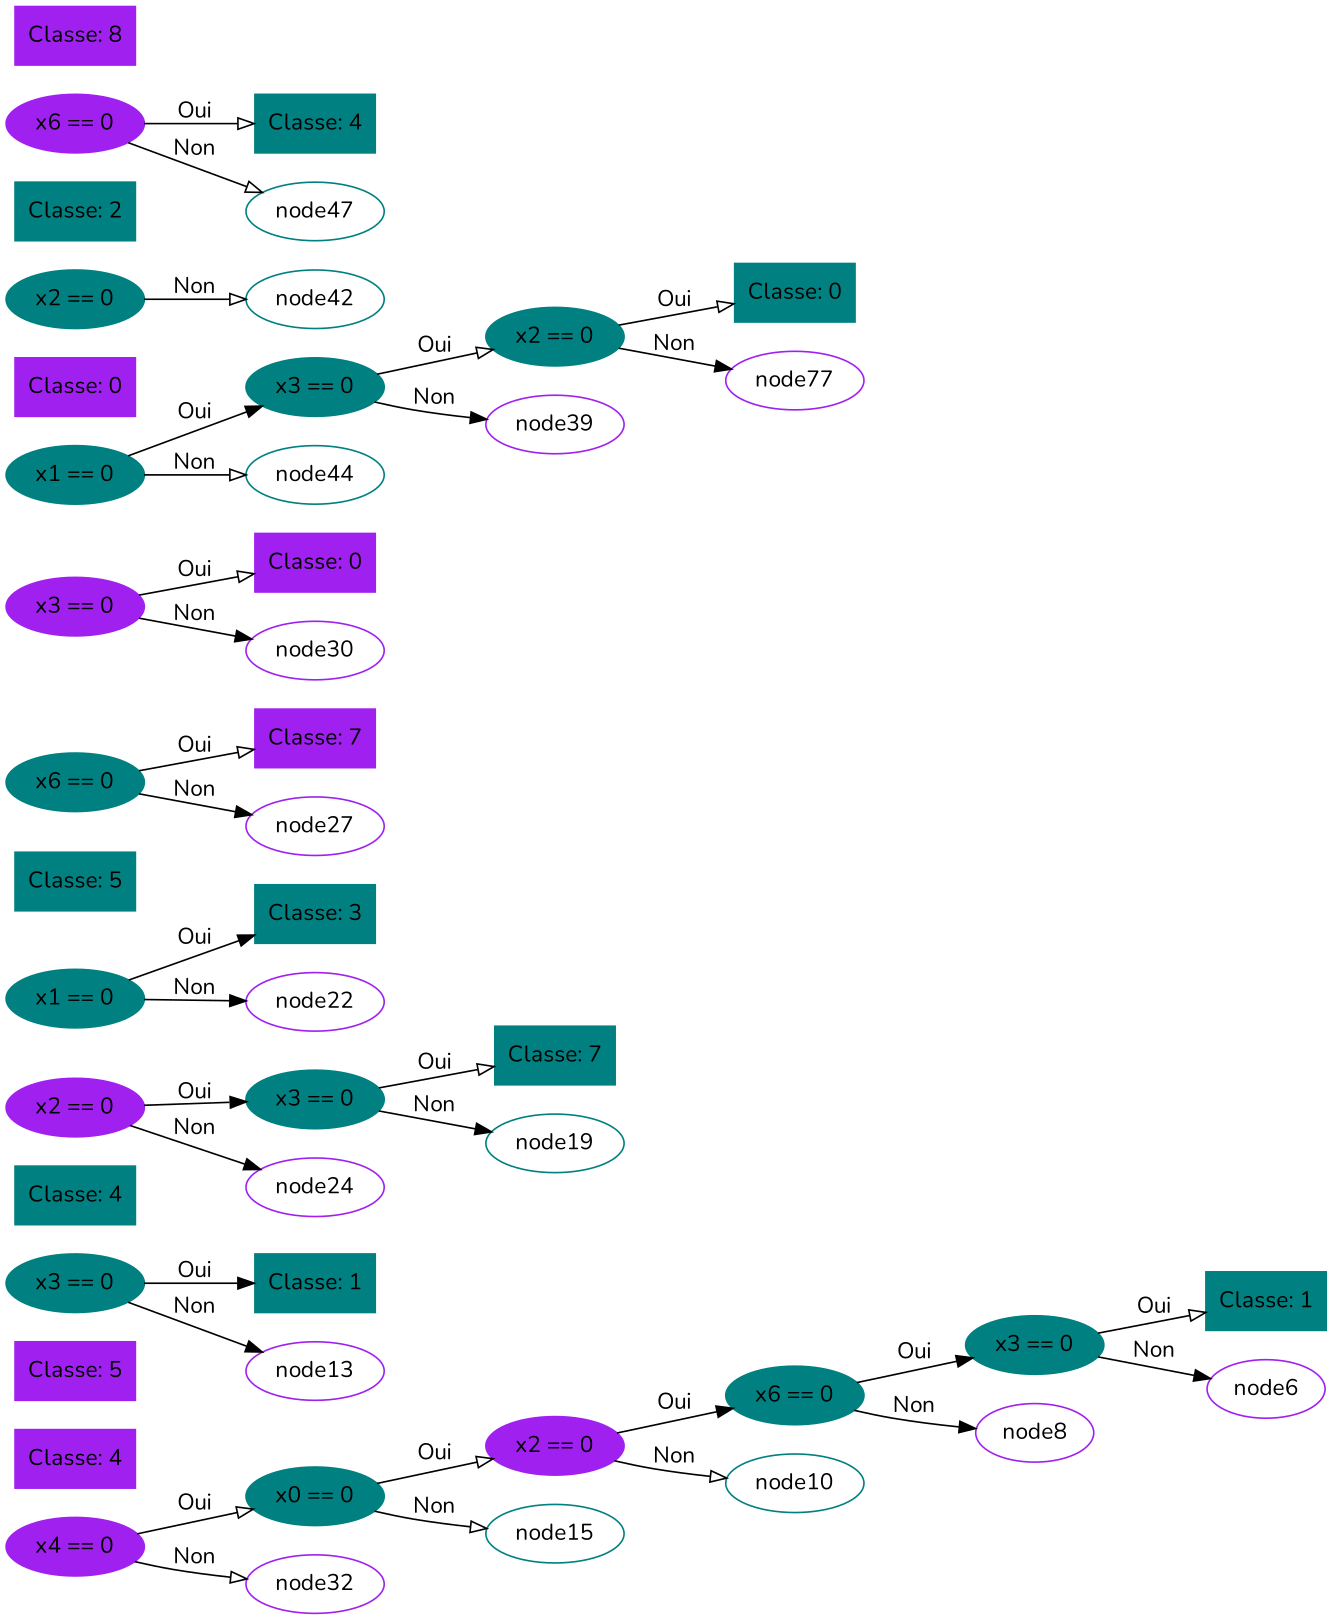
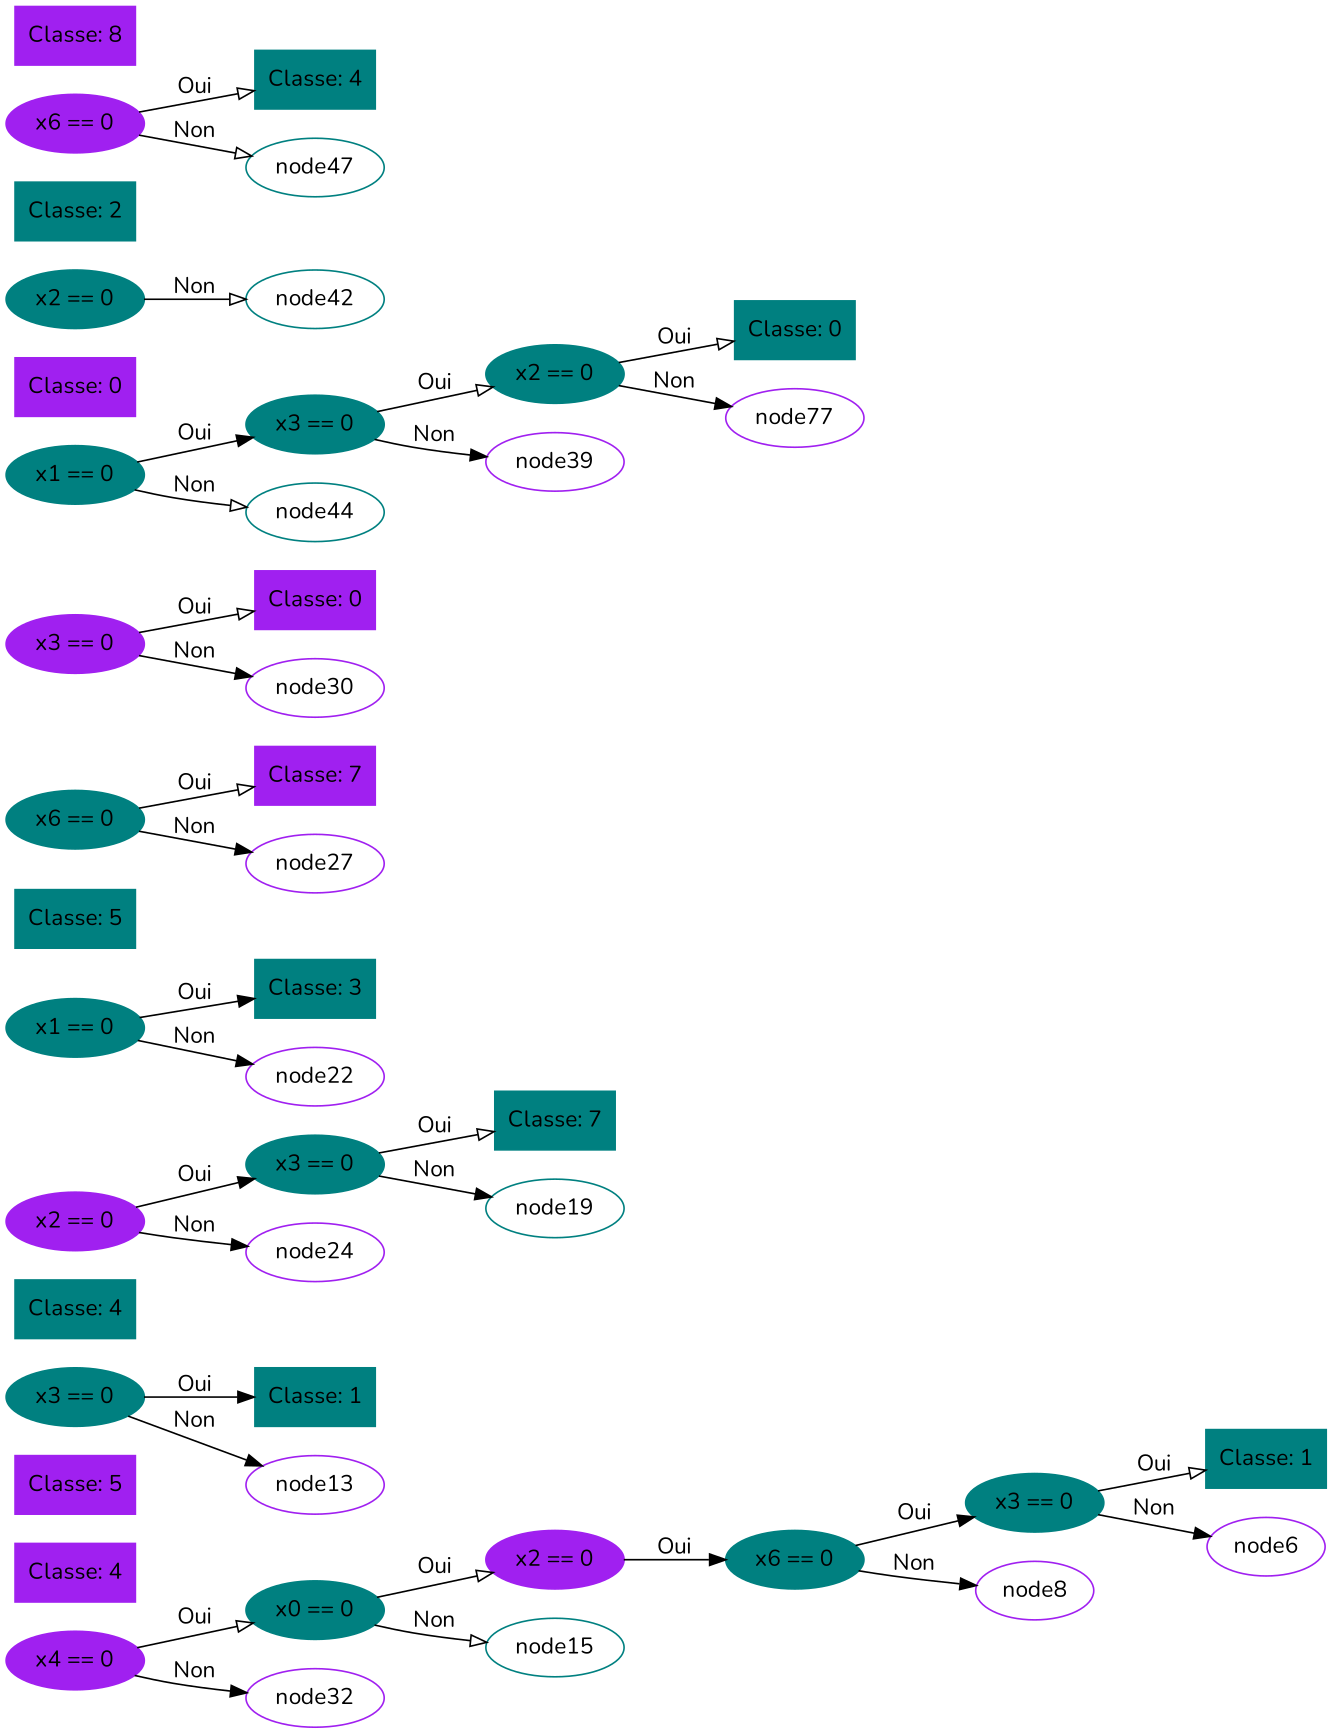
node "node10": removed
edge "x4 == 0" -> "node32": arrowhead onormal -> normal
